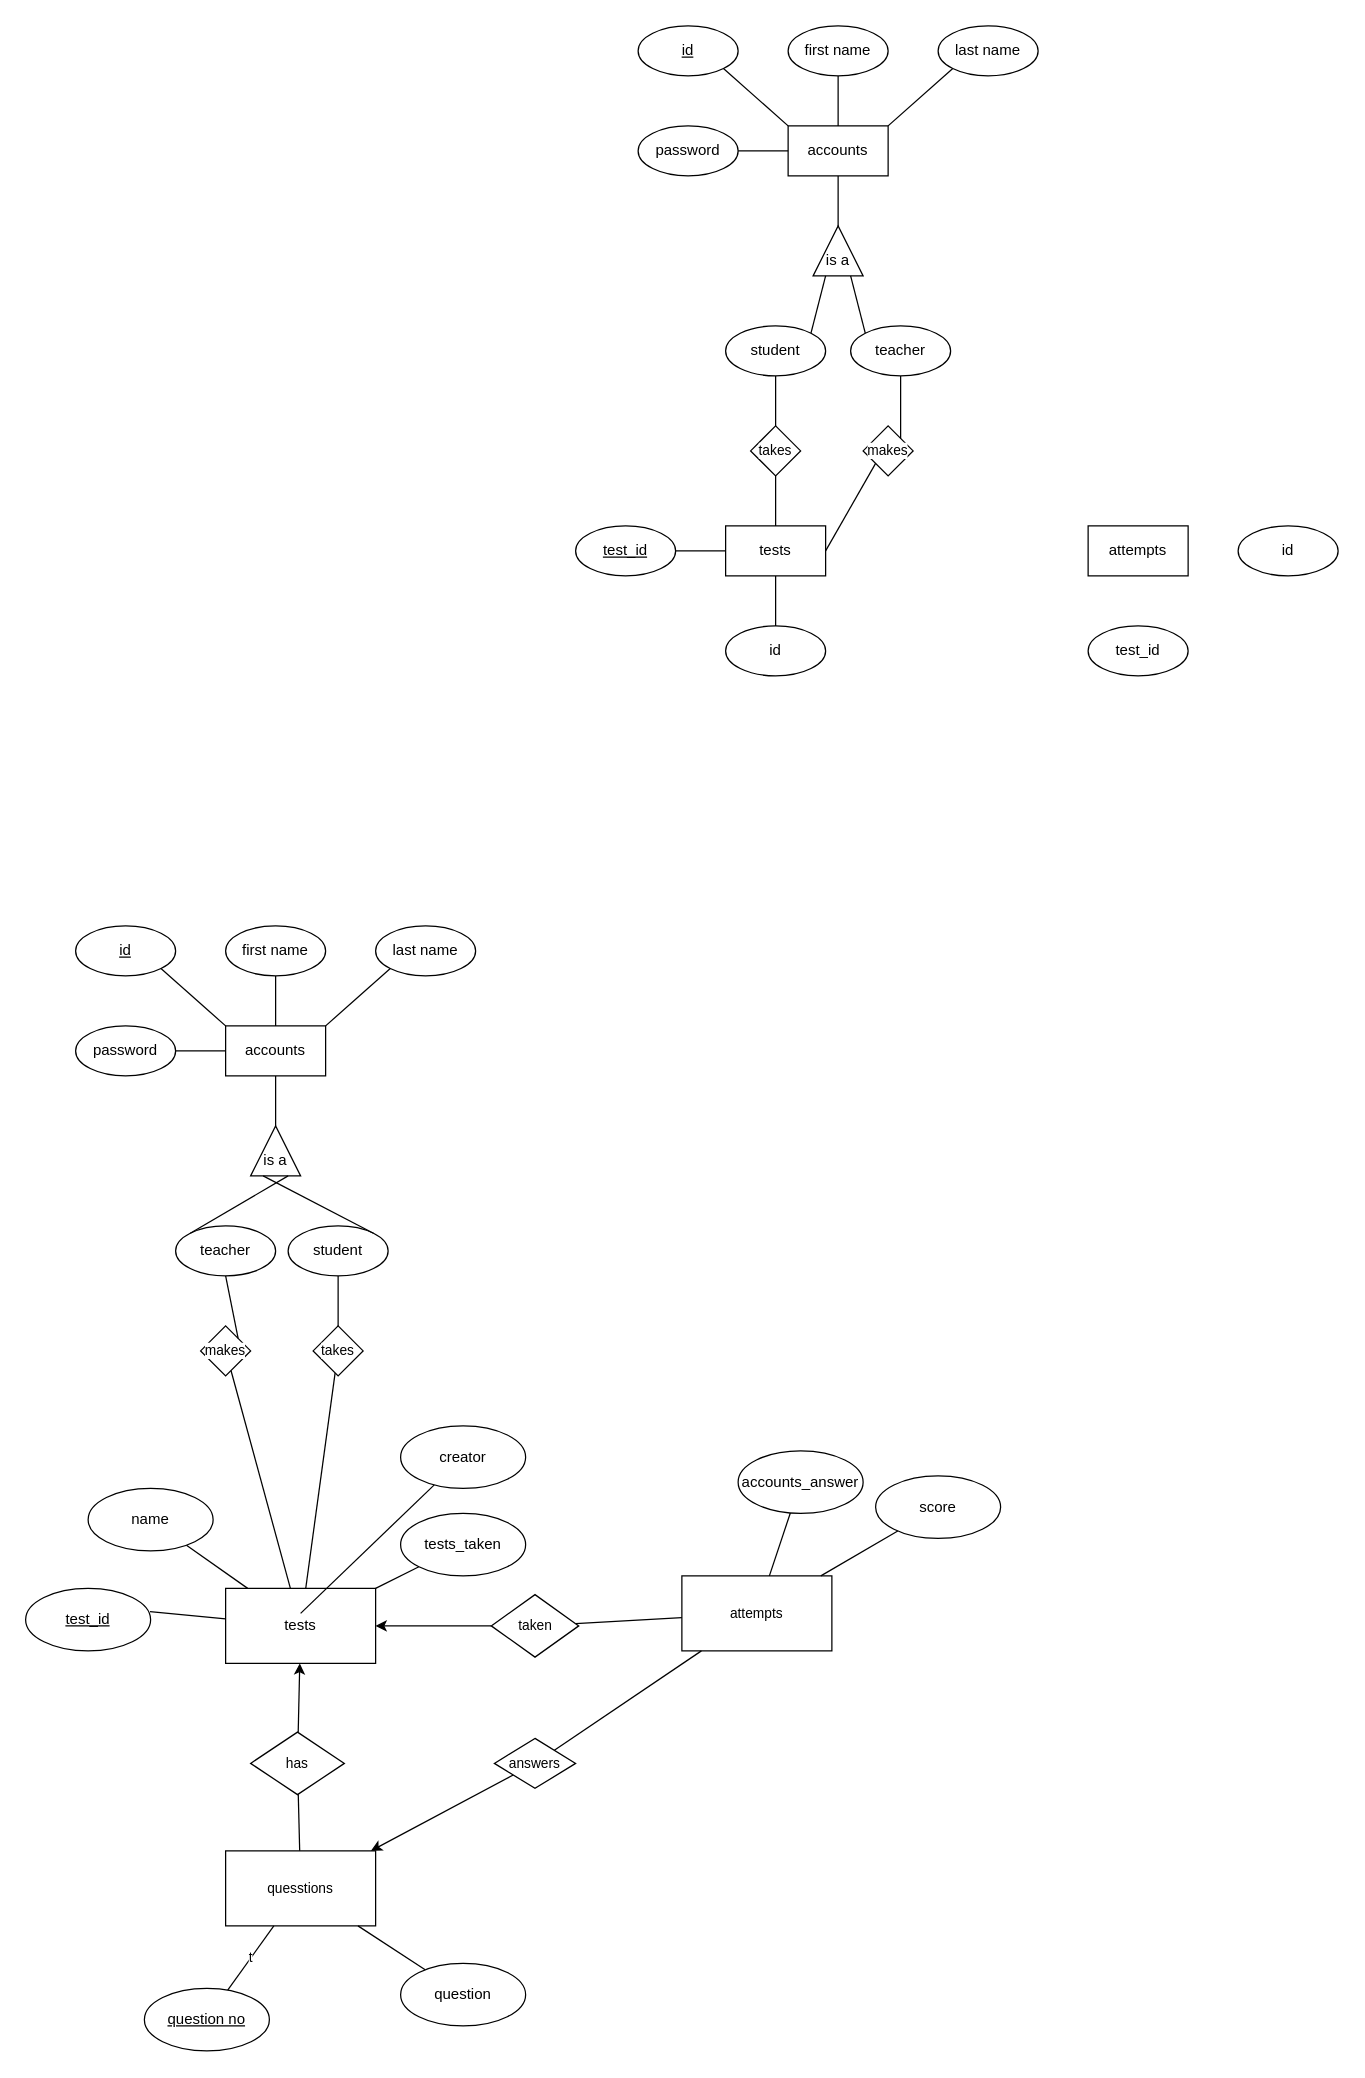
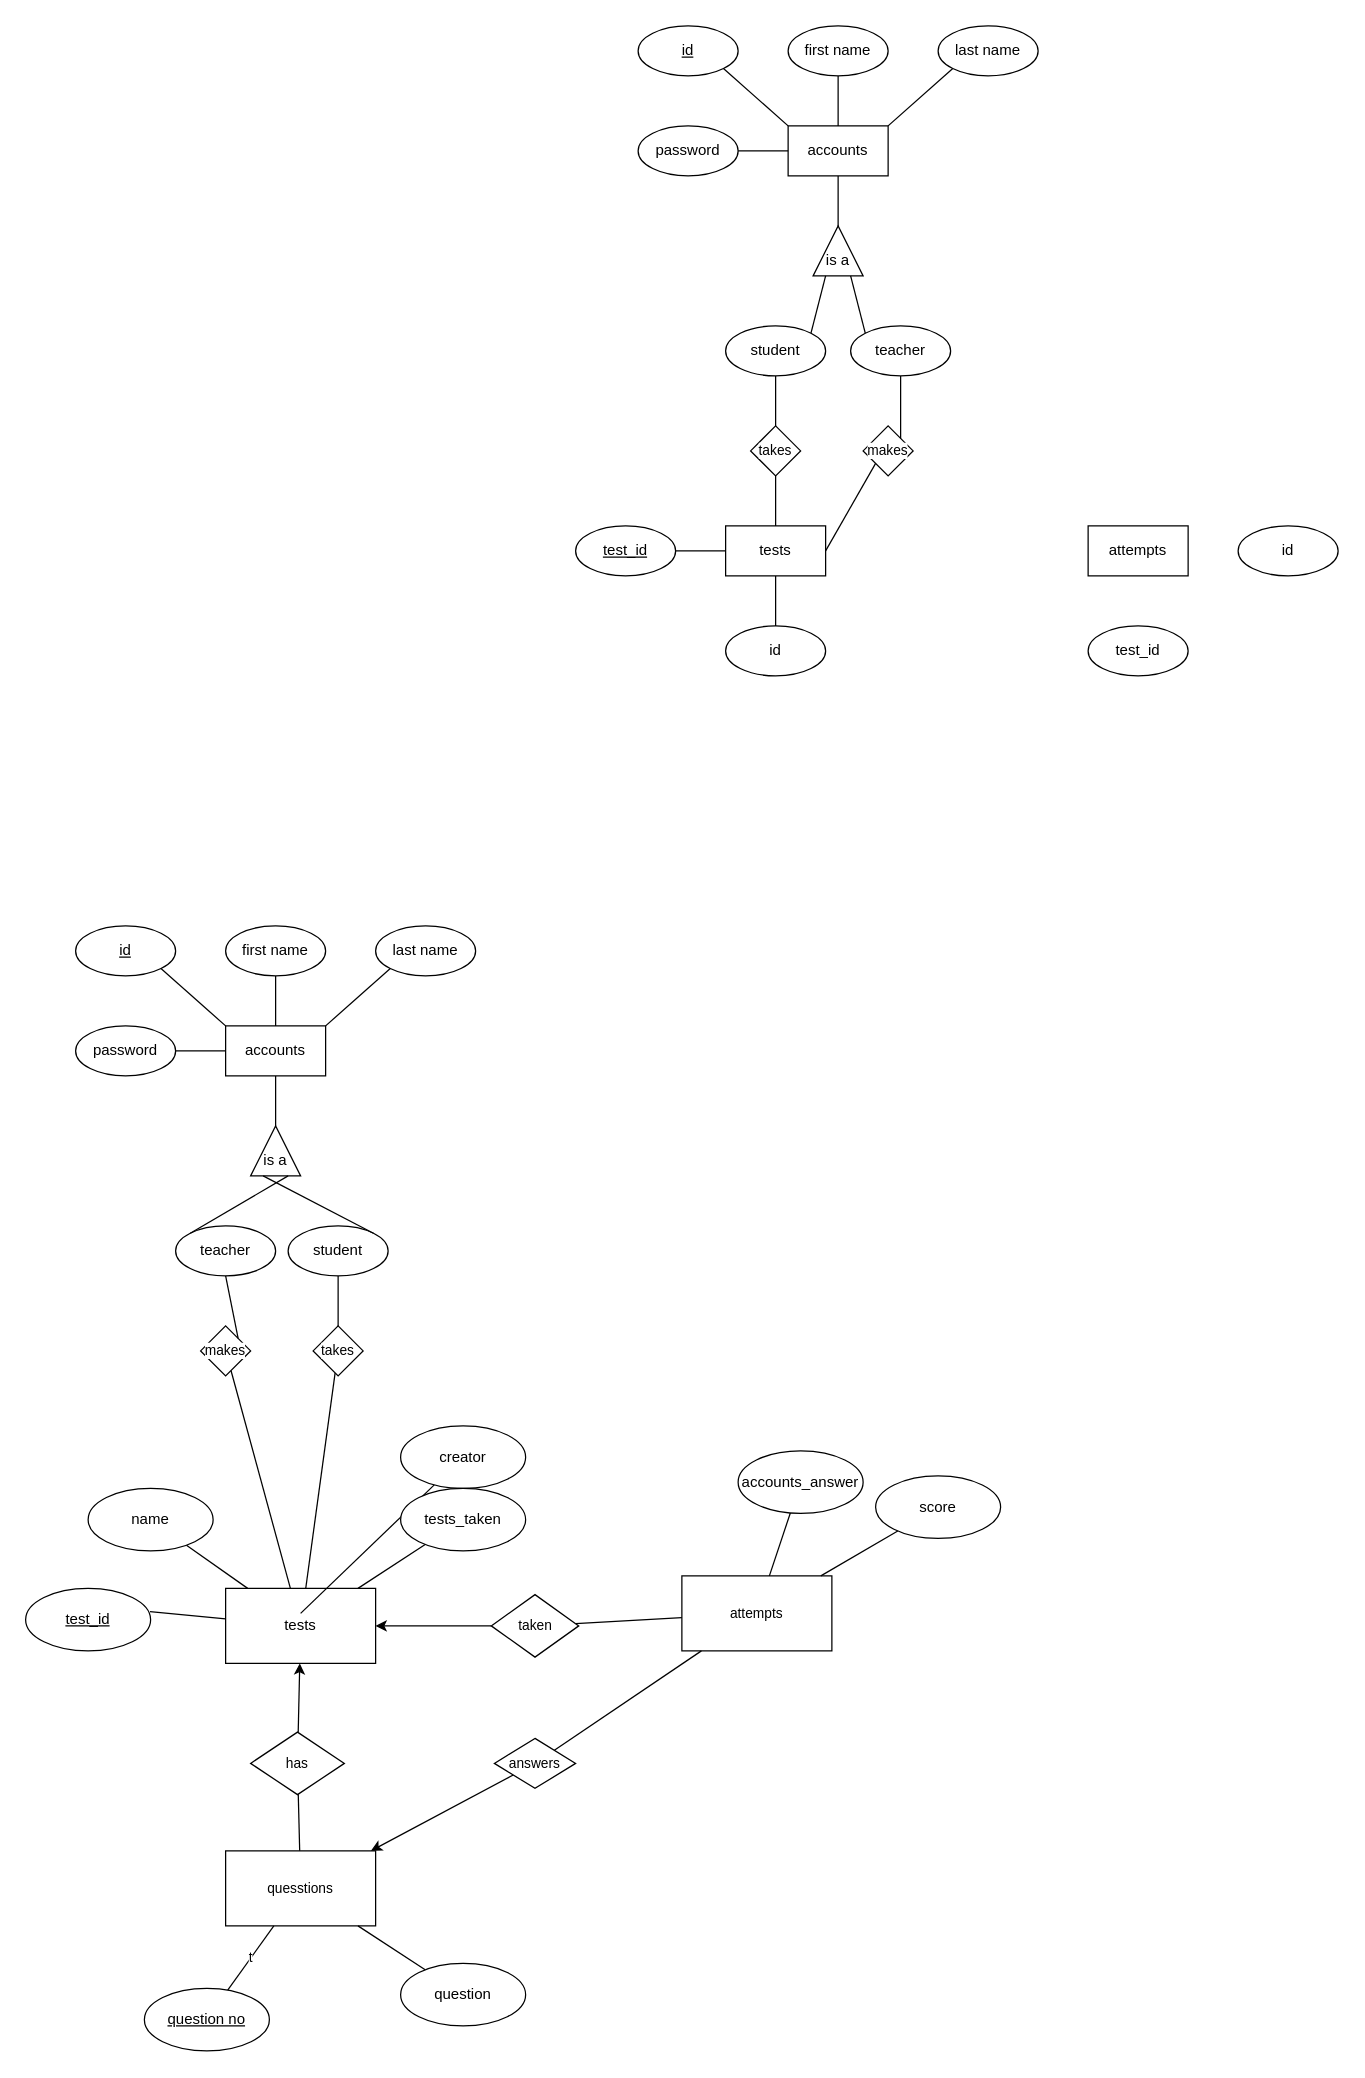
node "tests_taken": moved (463, 1544) -> (463, 1519)
